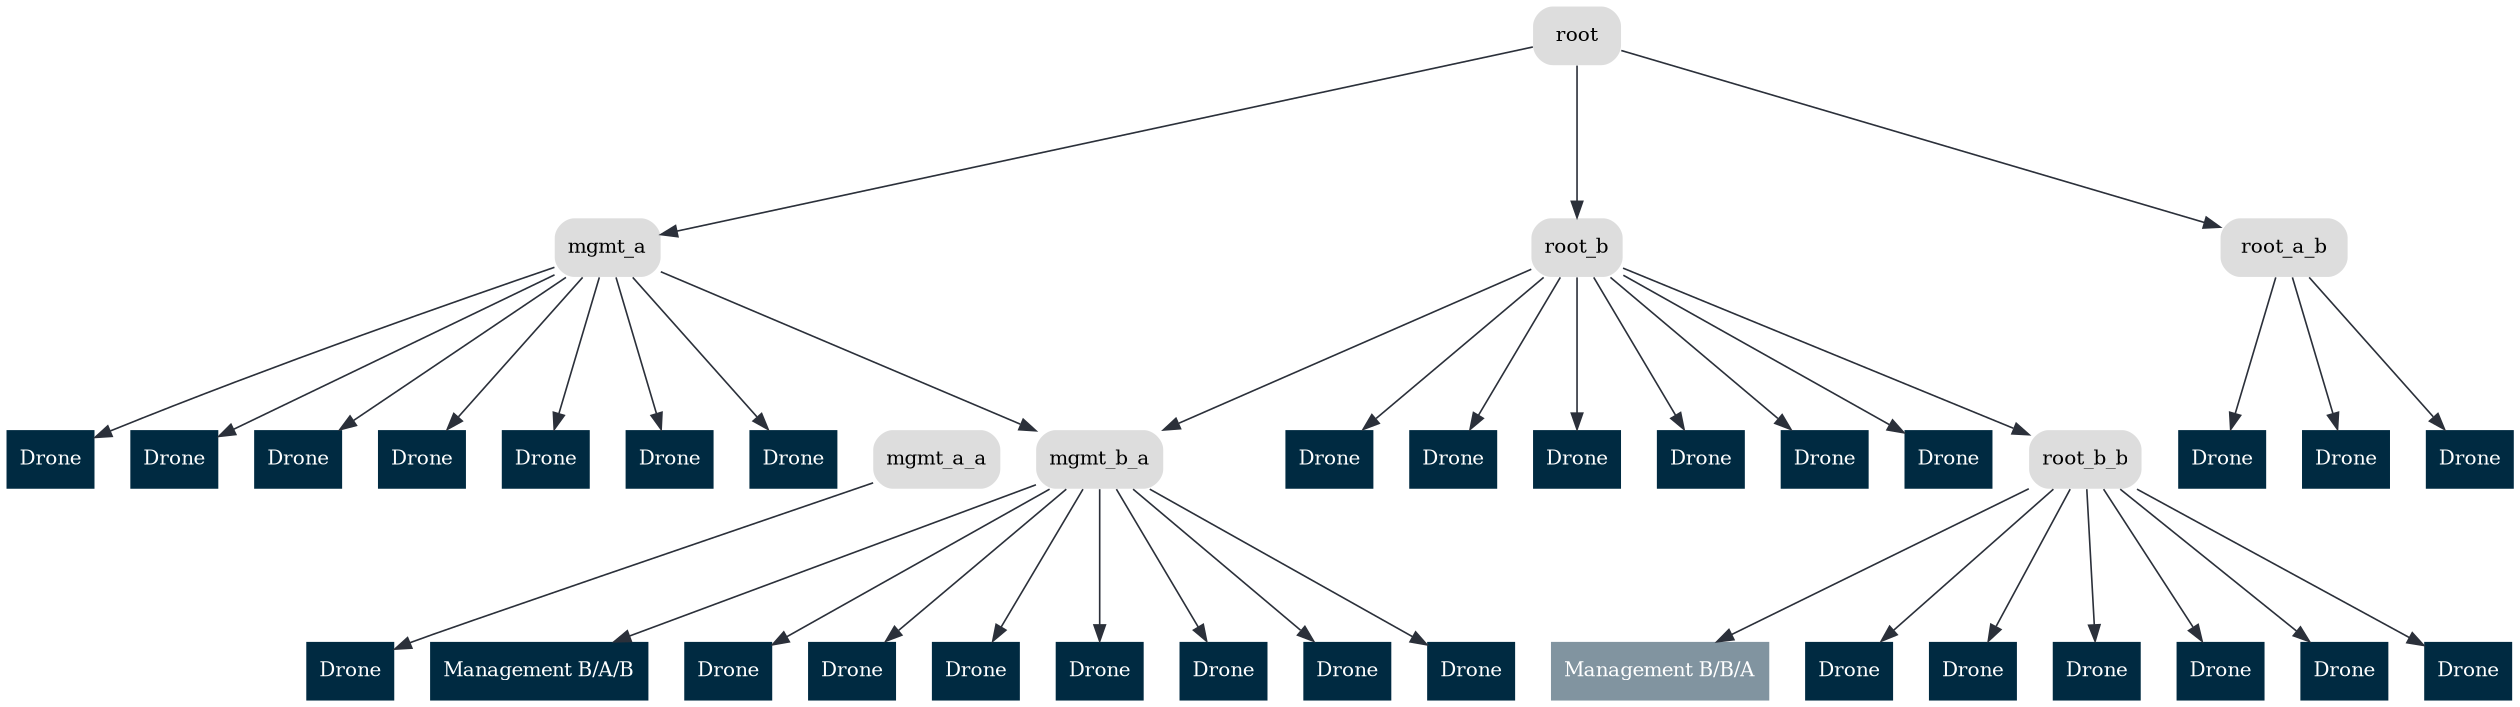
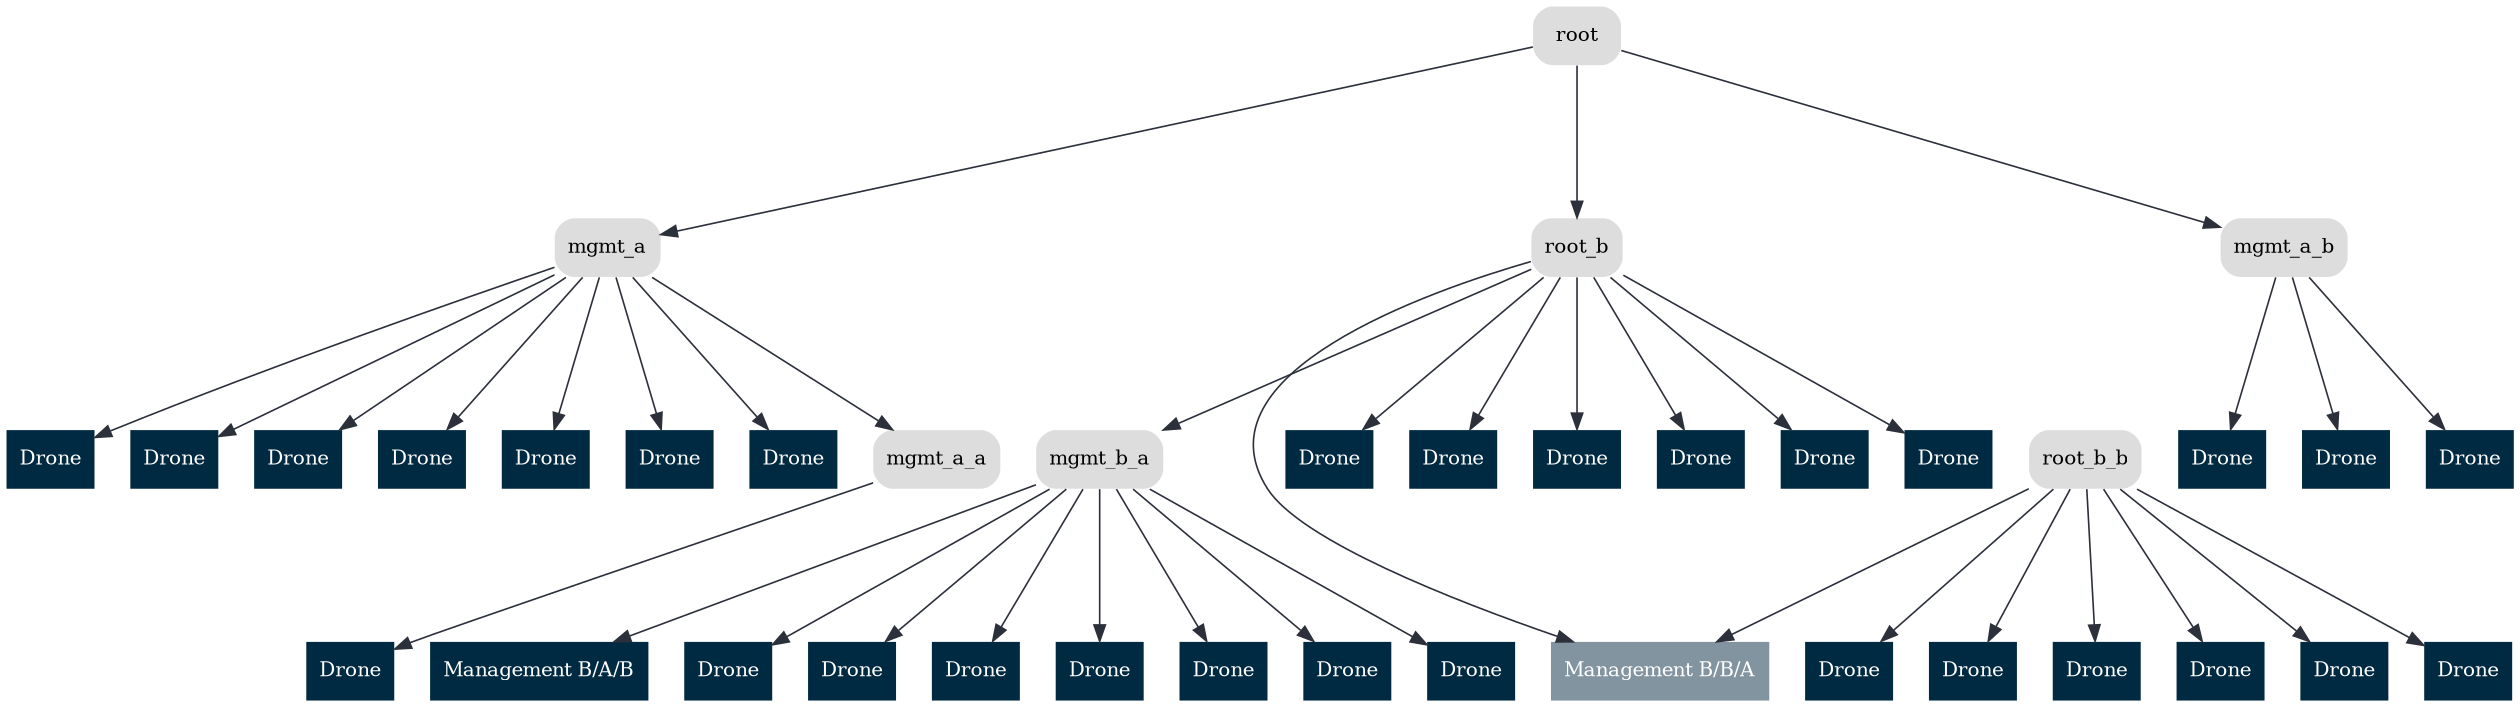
node "root_a_b": label "root_a_b" -> "mgmt_a_b"
edge "mgmt_a" -> "mgmt_b_a": now "mgmt_a" -> "mgmt_a_a"
edge "root_b" -> "root_b_b": now "root_b" -> "Management B/B/A"
